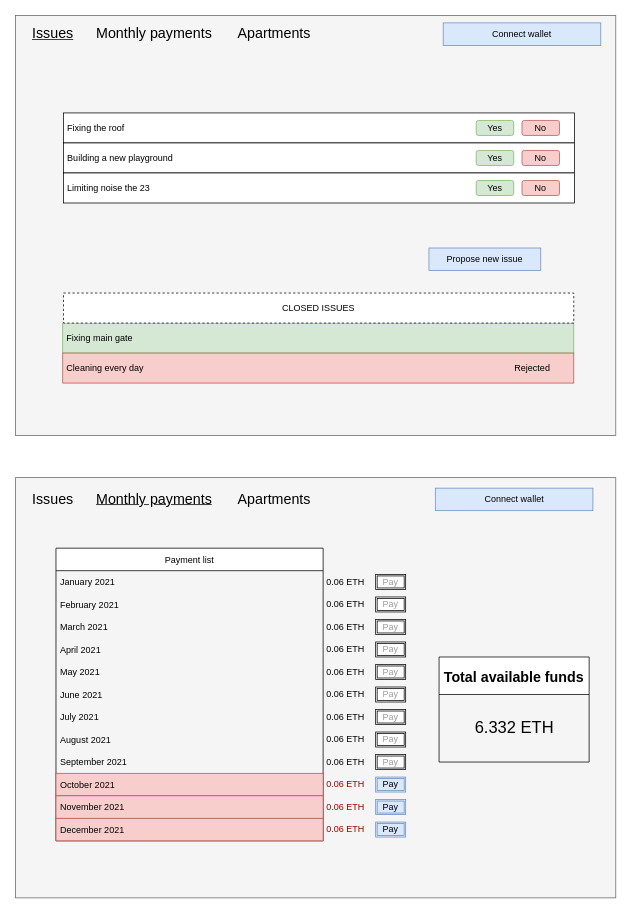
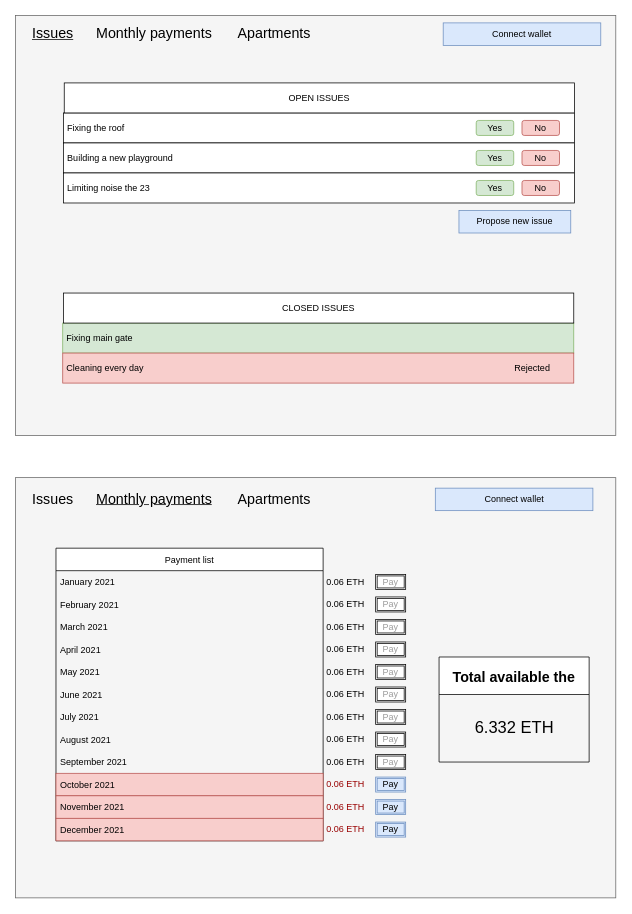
node "OPEN ISSUES": added
node "Propose new issue": moved (485, 259) -> (515, 222)
node "CLOSED ISSUES": style dashed -> solid
node "Total available funds": label "Total available funds" -> "Total available the"
